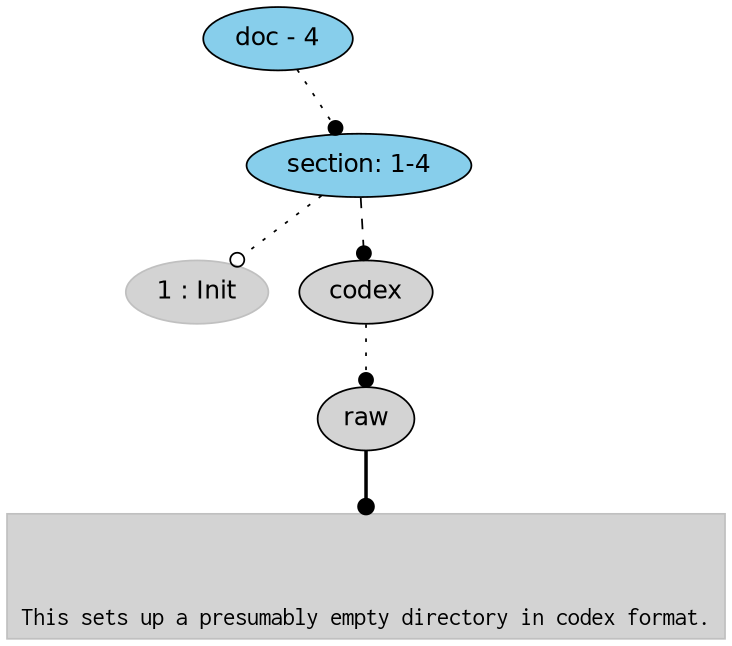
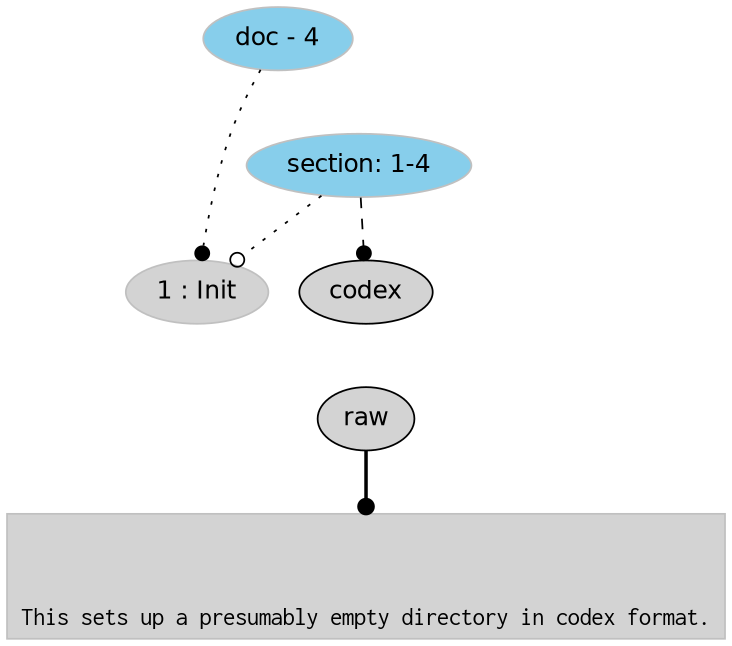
node "doc - 4": color black -> Gray
edge "doc - 4" -> "section: 1-4": now "doc - 4" -> "1 : Init"
node "section: 1-4": color black -> Gray
edge "codex" -> "raw": removed
